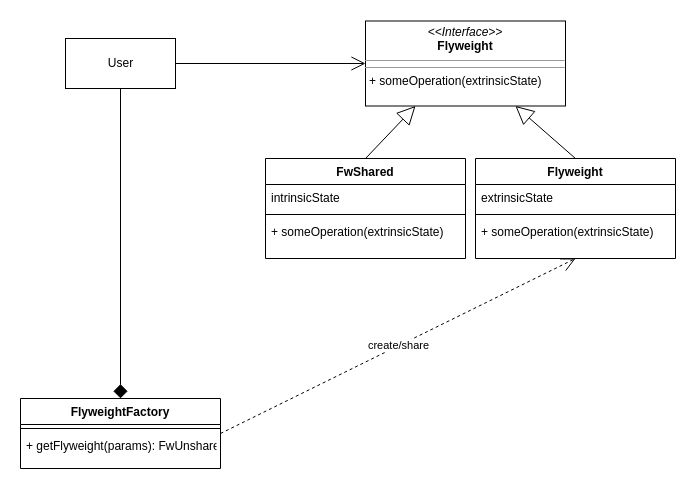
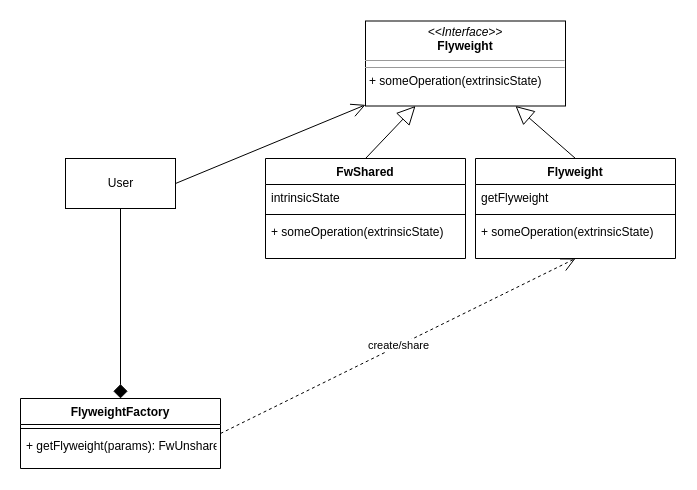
node "User": moved (121, 64) -> (121, 184)
node "extrinsicState": label "extrinsicState" -> "getFlyweight"
